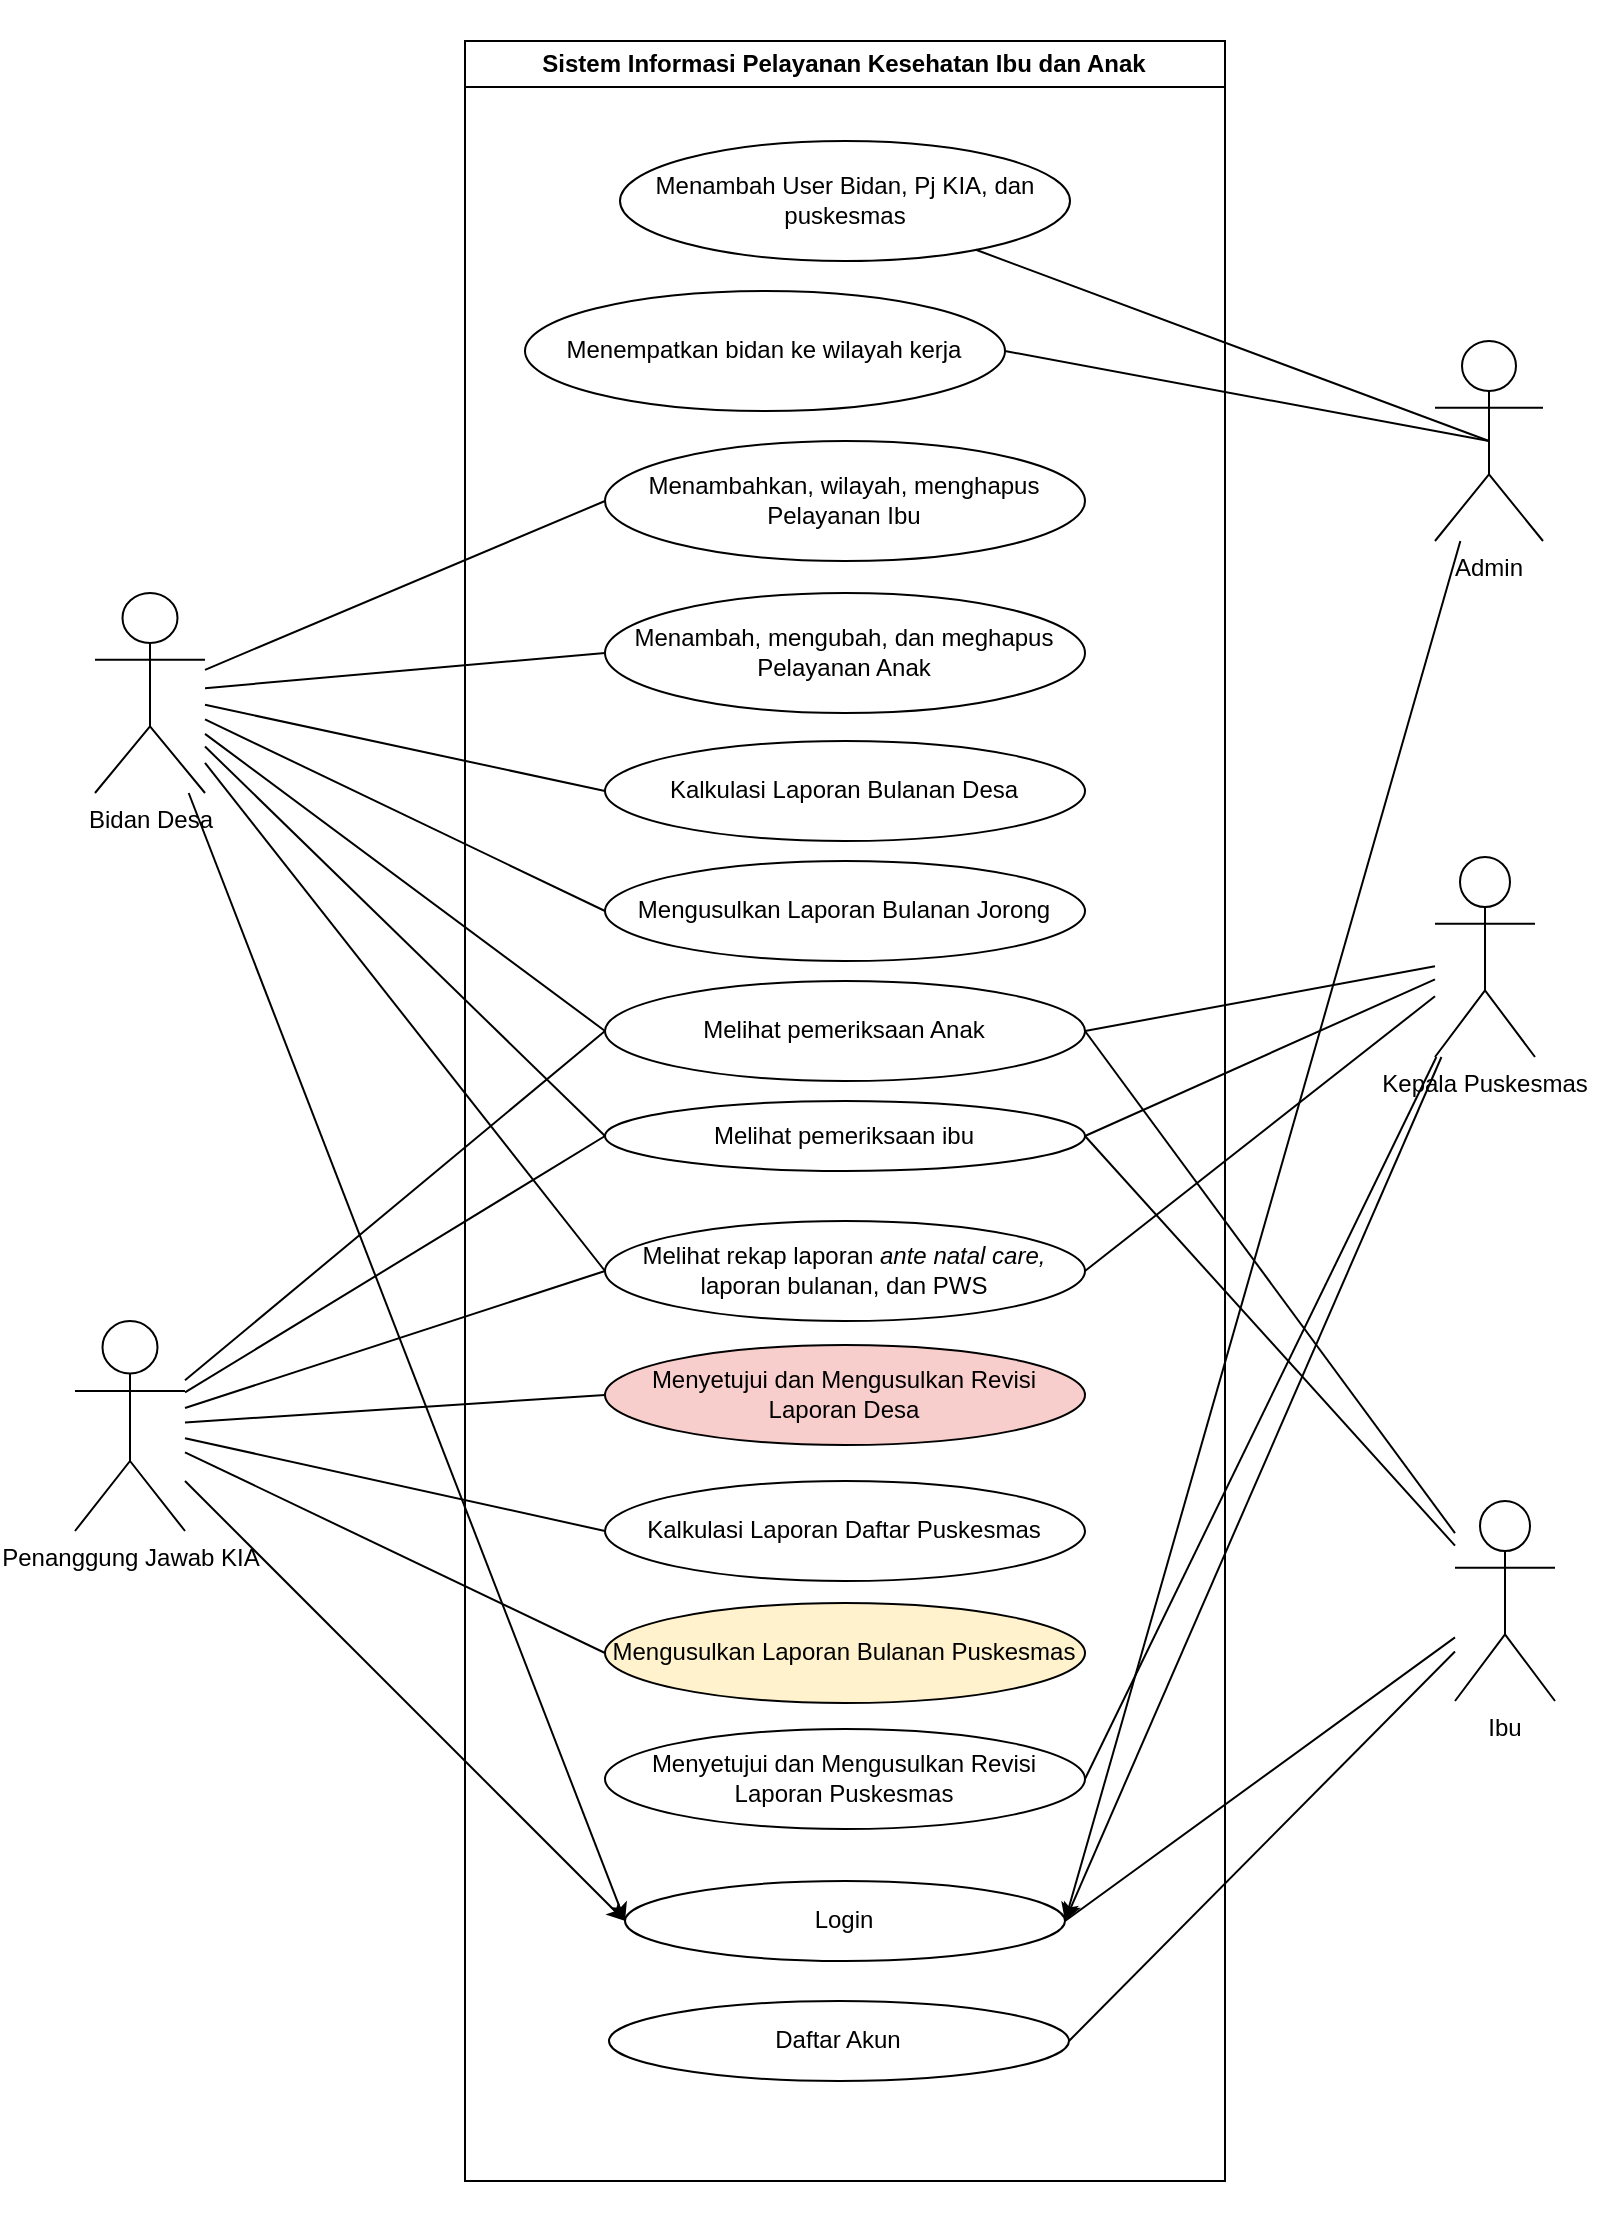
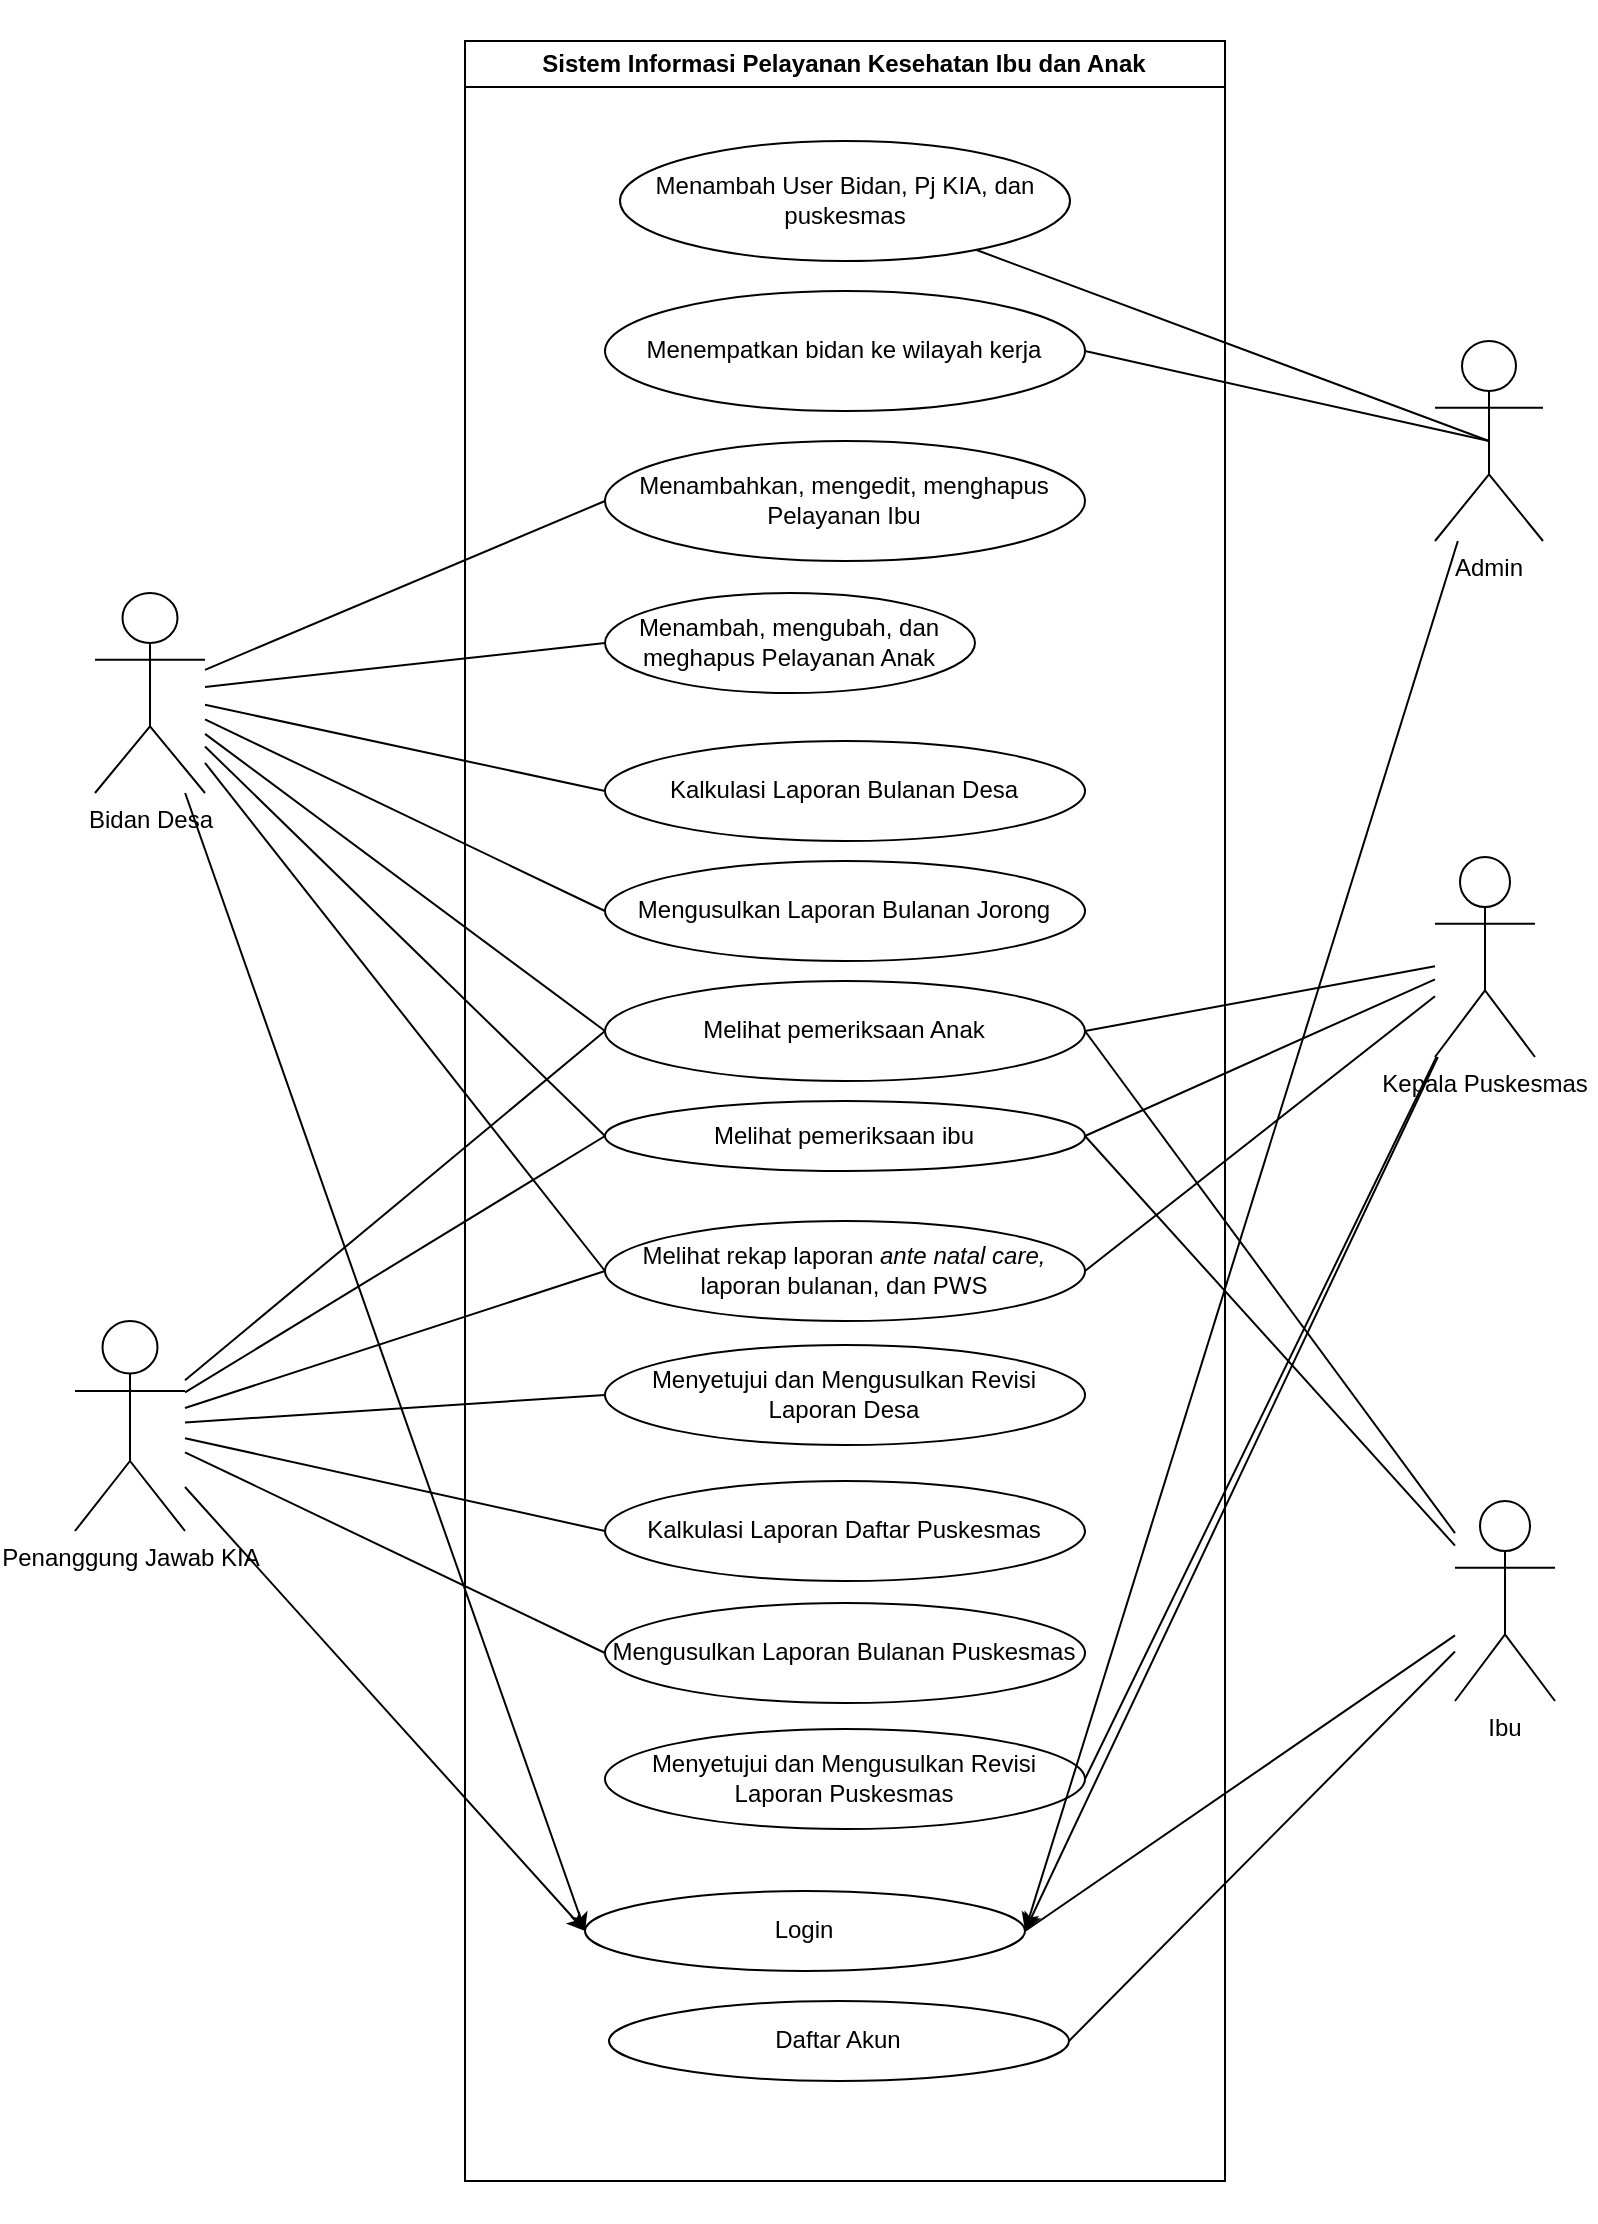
node "Menempatkan bidan ke wilayah kerja": moved (765, 351) -> (845, 351)
node "Menambahkan, wilayah, menghapus Pelayanan Ibu": label "Menambahkan, wilayah, menghapus Pelayanan Ibu" -> "Menambahkan, mengedit, menghapus Pelayanan Ibu"
node "Menambah, mengubah, dan meghapus Pelayanan Anak": size 480x120 -> 370x100
node "Menyetujui dan Mengusulkan Revisi Laporan Desa": fillcolor #f8cecc -> #ffffff
node "Mengusulkan Laporan Bulanan Puskesmas": fillcolor #fff2cc -> #ffffff
node "Login": moved (845, 1921) -> (805, 1931)
